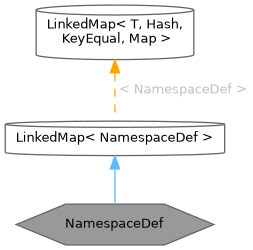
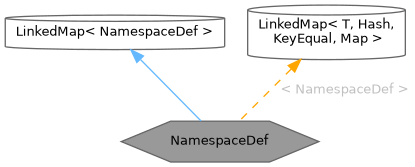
edge "LinkedMap< NamespaceDef >" -> "LinkedMap< T, Hash, KeyEqual, Map >": now "NamespaceDef" -> "LinkedMap< T, Hash, KeyEqual, Map >"
